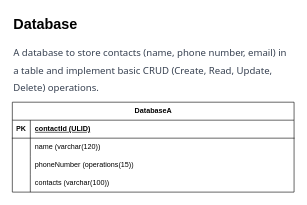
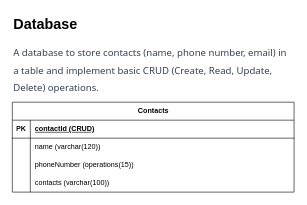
node "DatabaseA": label "DatabaseA" -> "Contacts"
node "contactId (ULID)": label "contactId (ULID)" -> "contactId (CRUD)"
